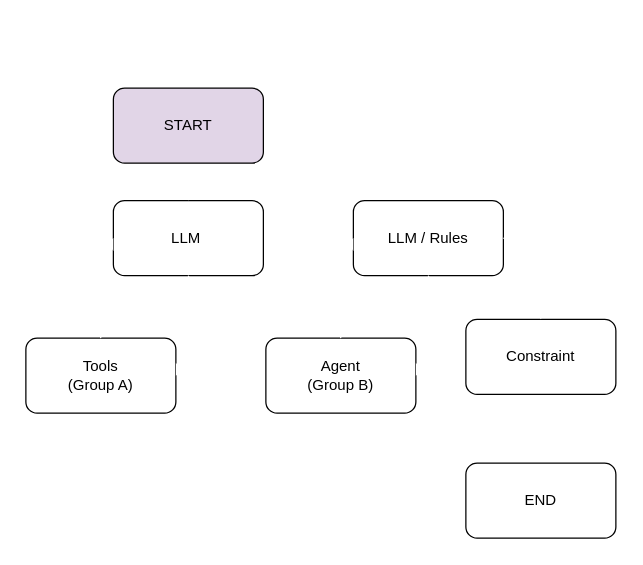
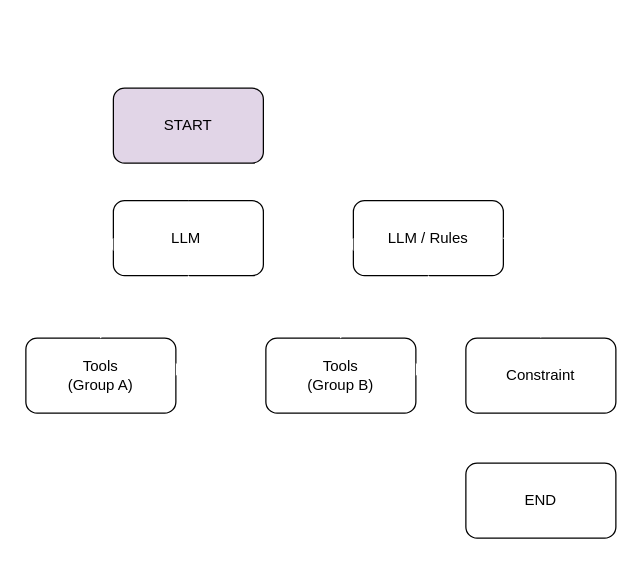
node "Constraint": moved (541, 357) -> (541, 376)
node "Agent (Group B)": label "Agent (Group B)" -> "Tools (Group B)"
